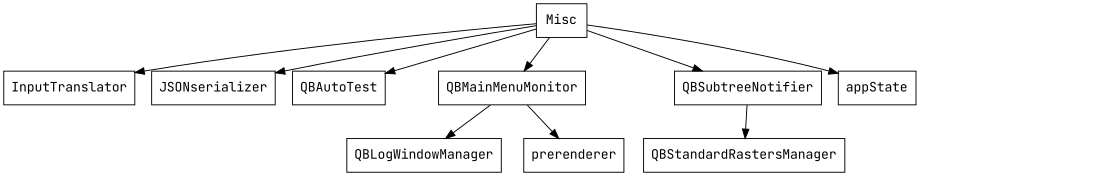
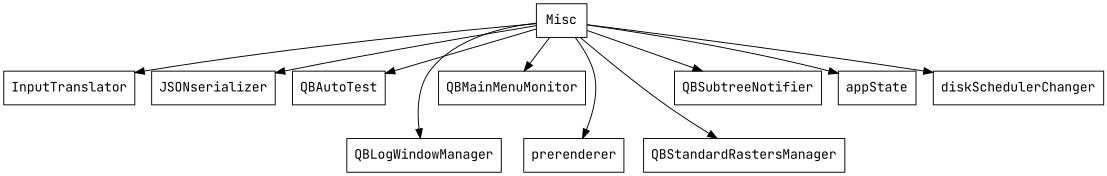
node "diskSchedulerChanger": added
edge "QBSubtreeNotifier" -> "QBStandardRastersManager": now "Misc" -> "QBStandardRastersManager"
edge "QBMainMenuMonitor" -> "prerenderer": now "Misc" -> "prerenderer"
edge "QBMainMenuMonitor" -> "QBLogWindowManager": now "Misc" -> "QBLogWindowManager"
